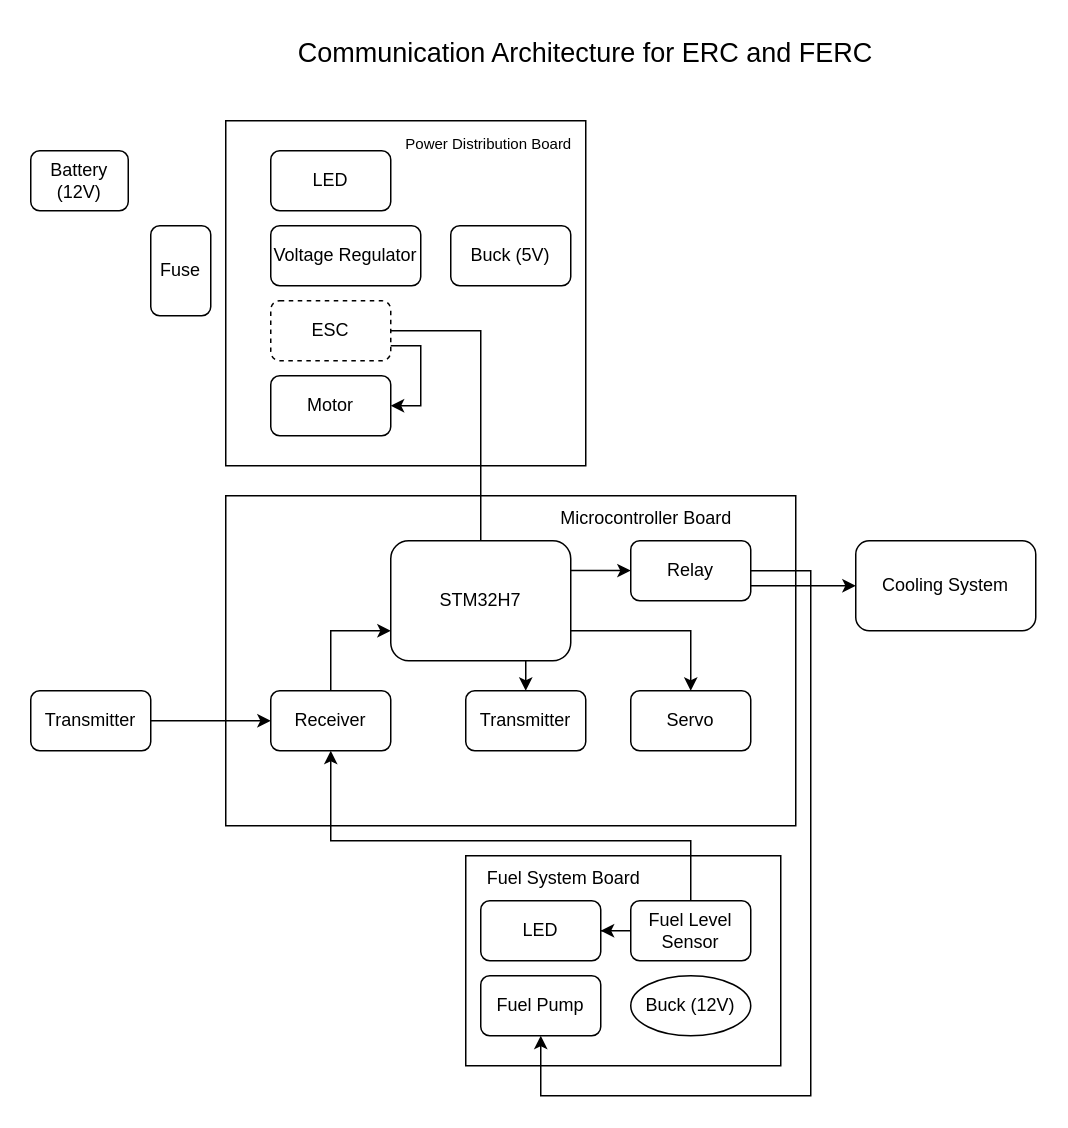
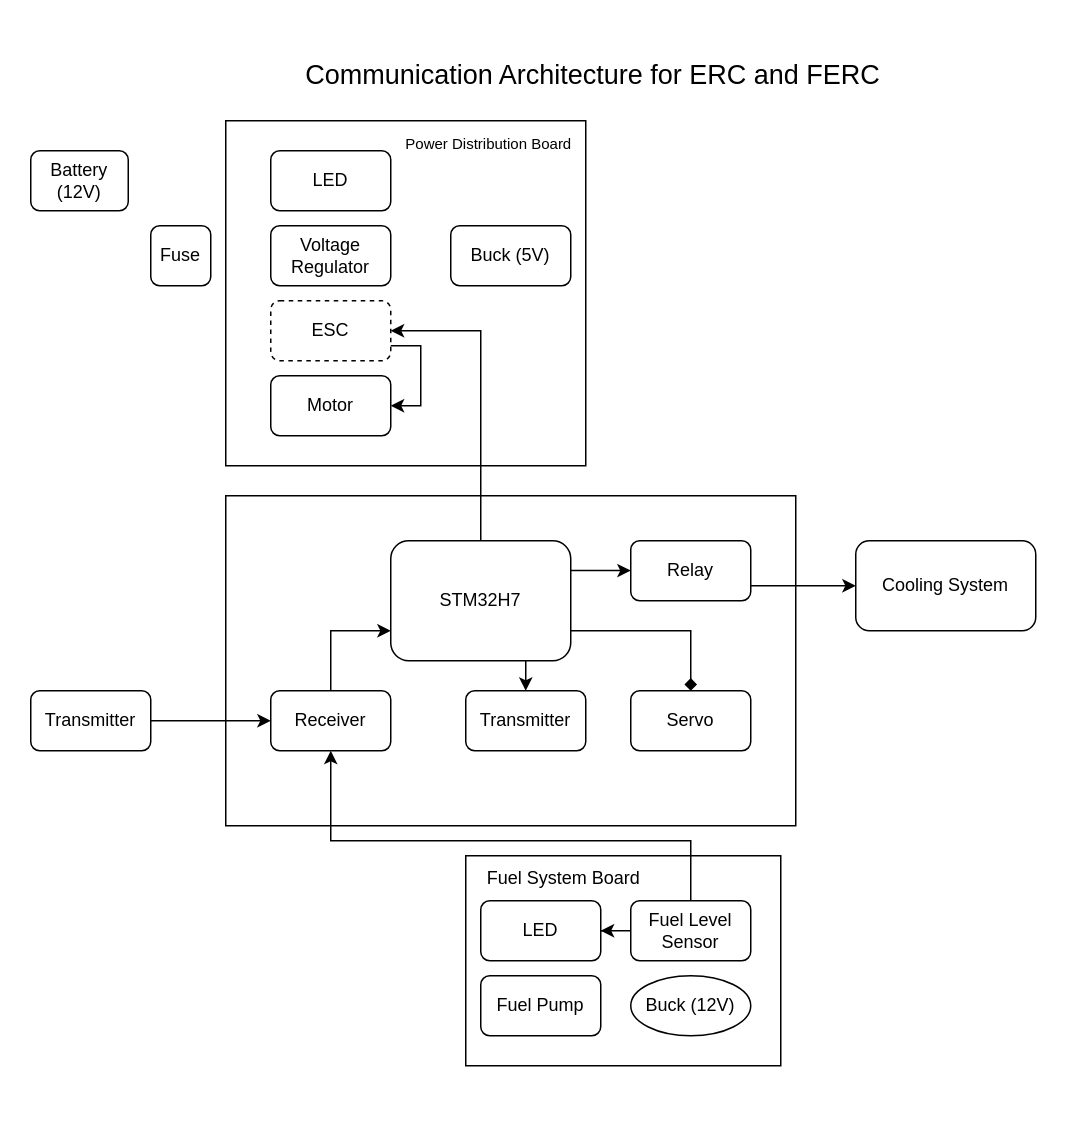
node "Communication Architecture for ERC and FERC": moved (586, 53) -> (593, 76)
node "Voltage Regulator": size 150x60 -> 120x60
node "Fuse": size 60x90 -> 60x60
edge "ESC" -- "STM32H7": arrowhead none -> classic
node "Microcontroller Board": removed
edge "STM32H7" -> "Servo": arrowhead classic -> diamond
edge "Relay" -> "Fuel Pump": removed
